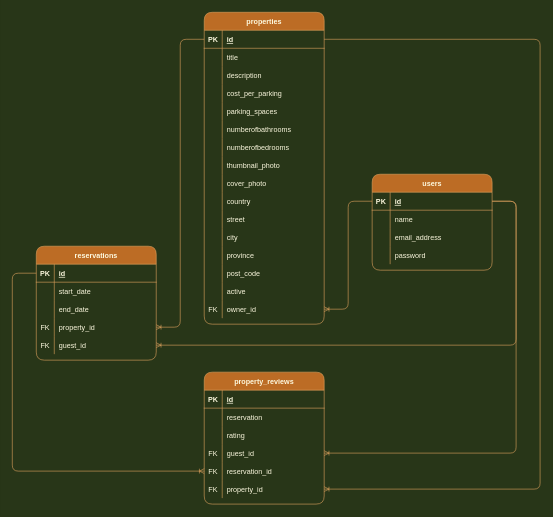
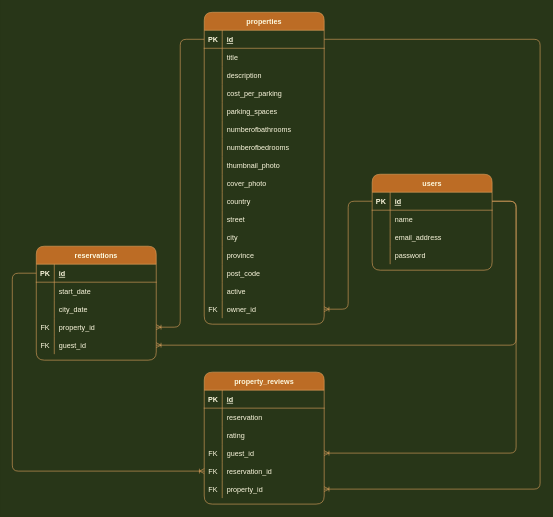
node "end_date": label "end_date" -> "city_date"
